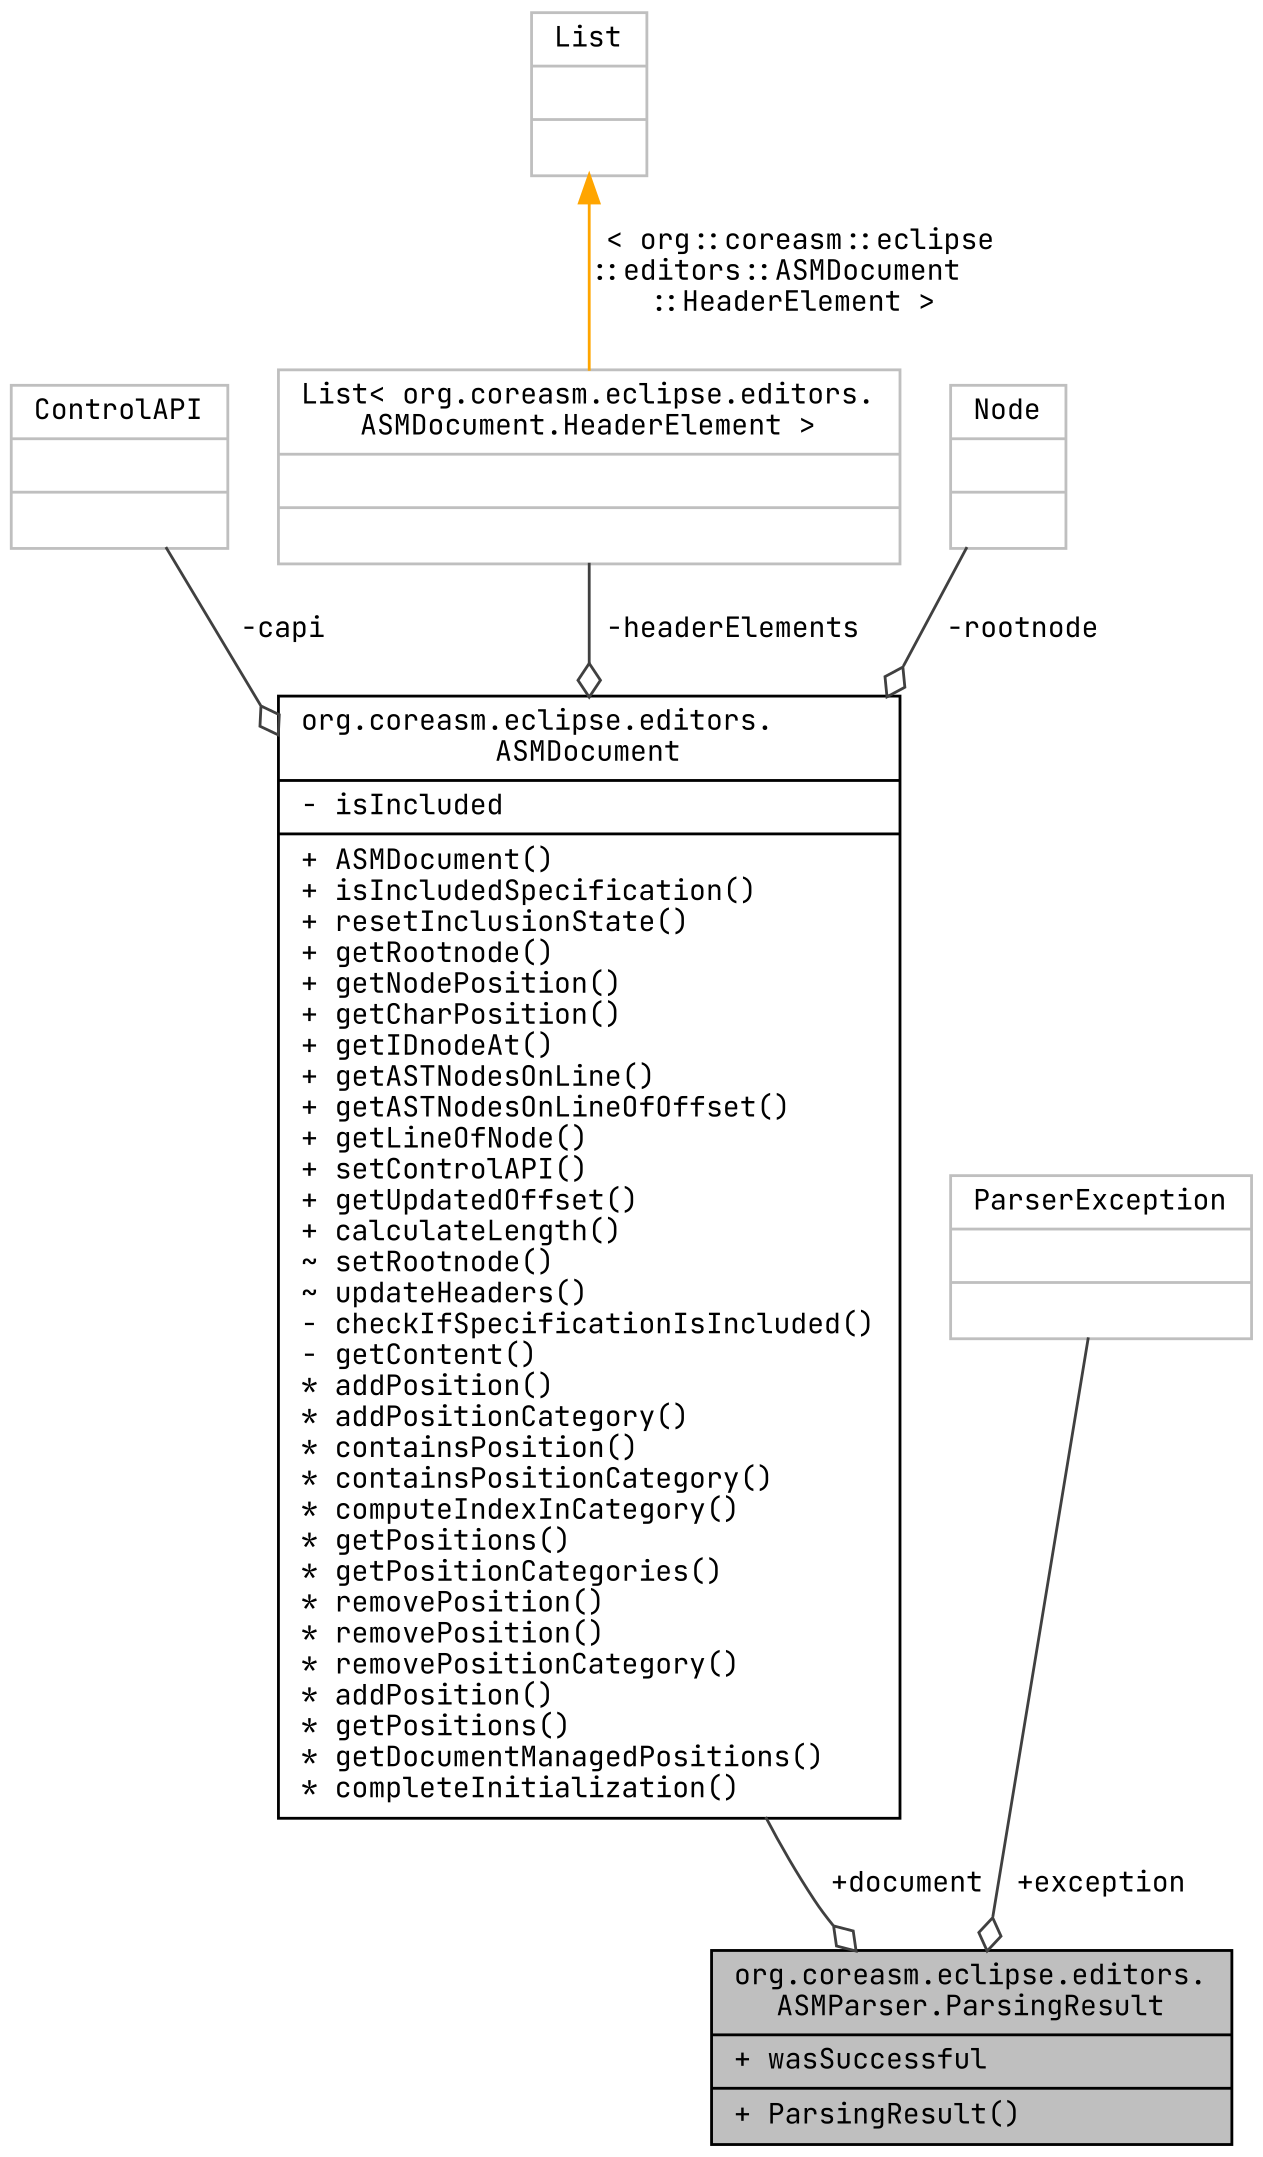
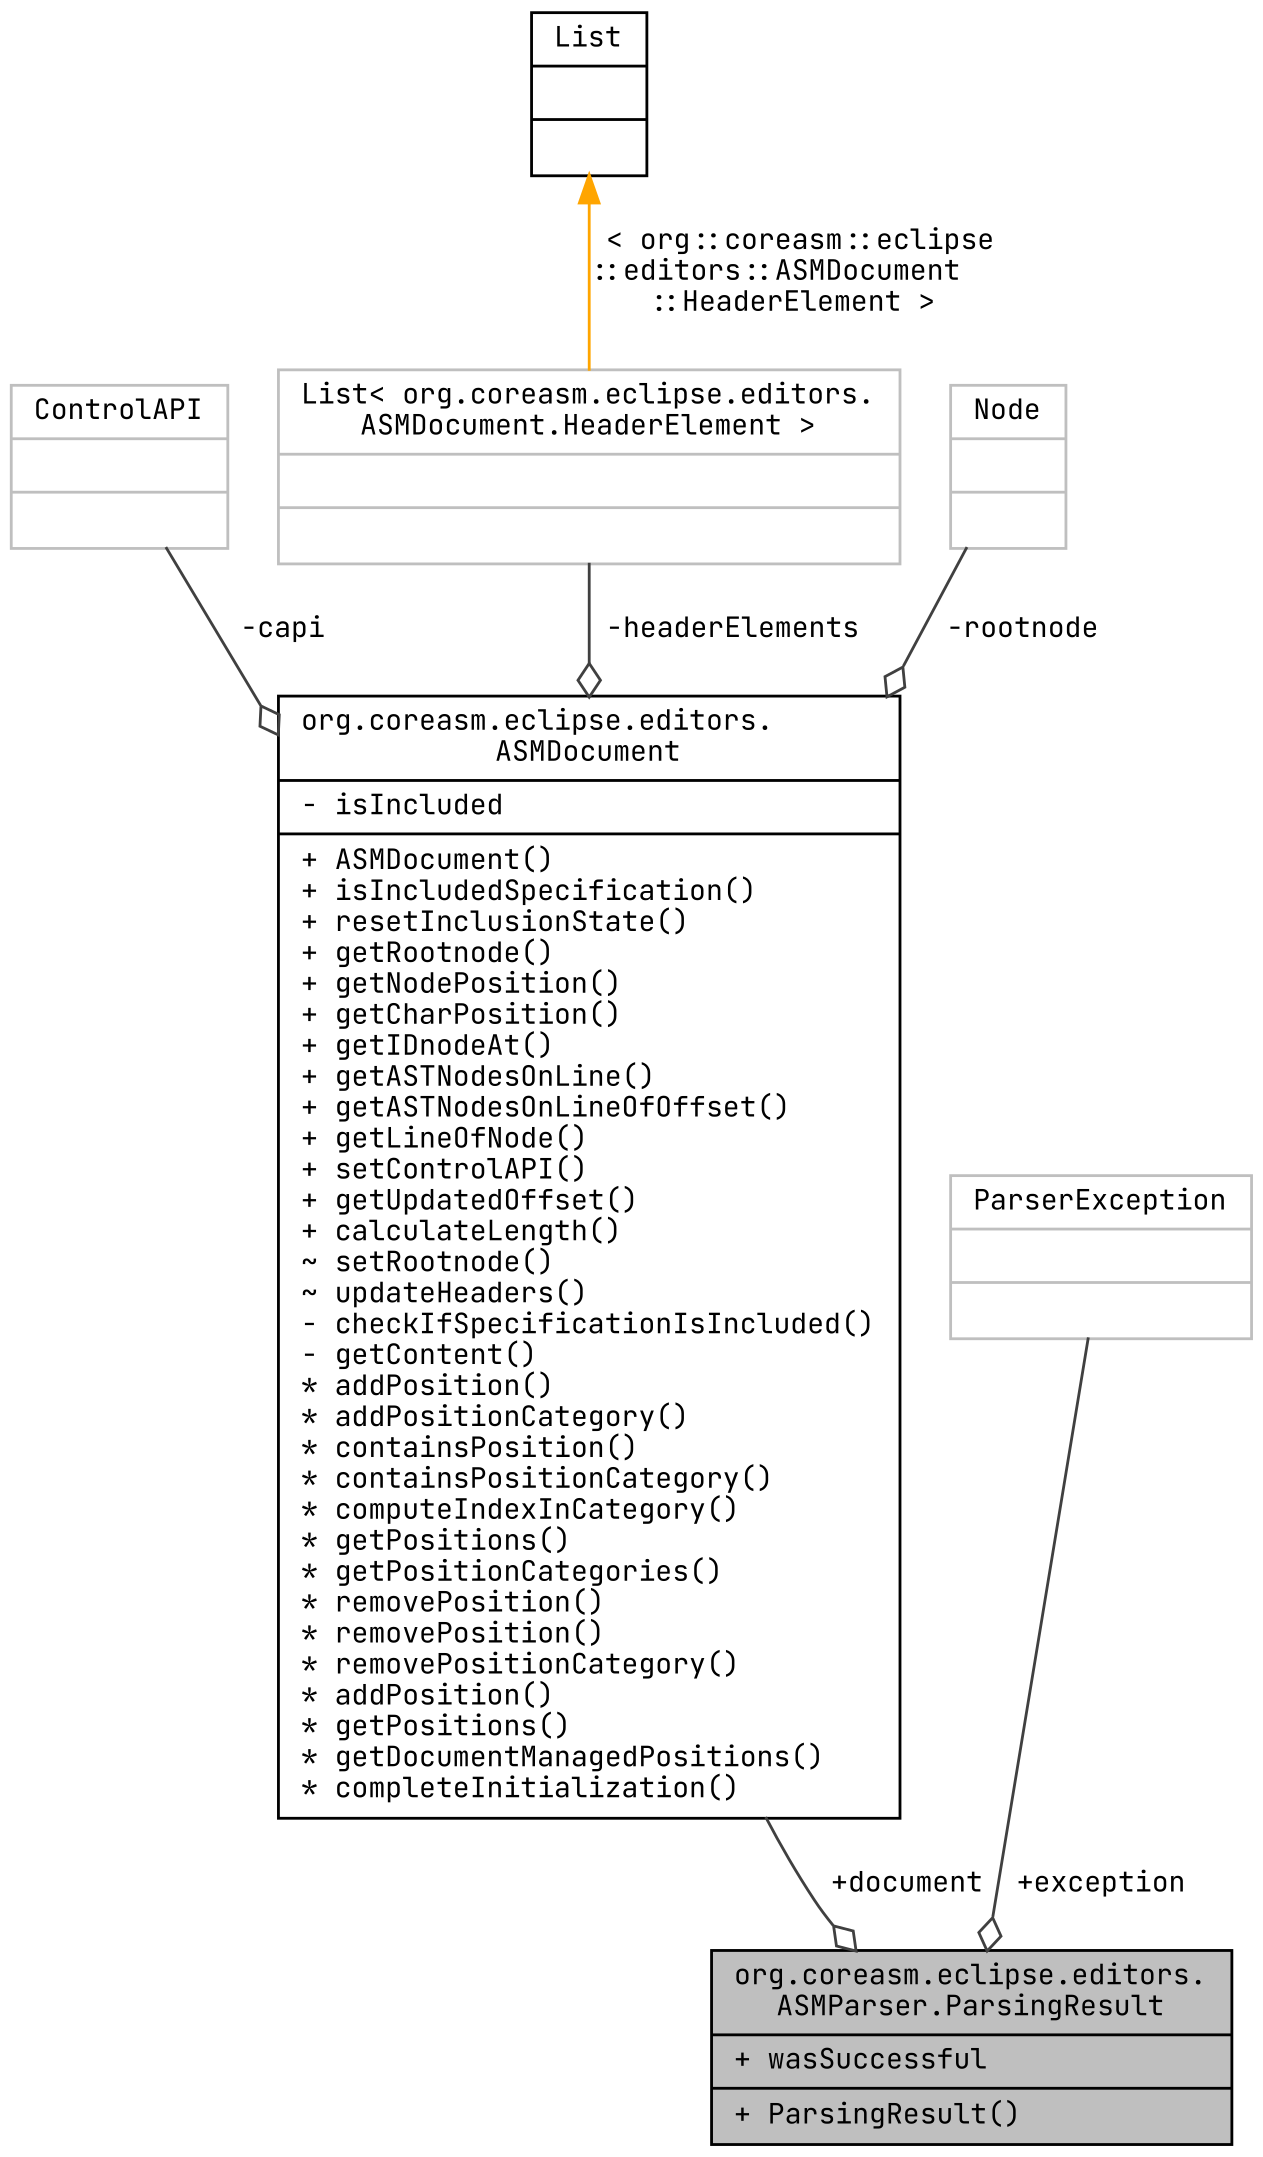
node "List": color grey75 -> black
